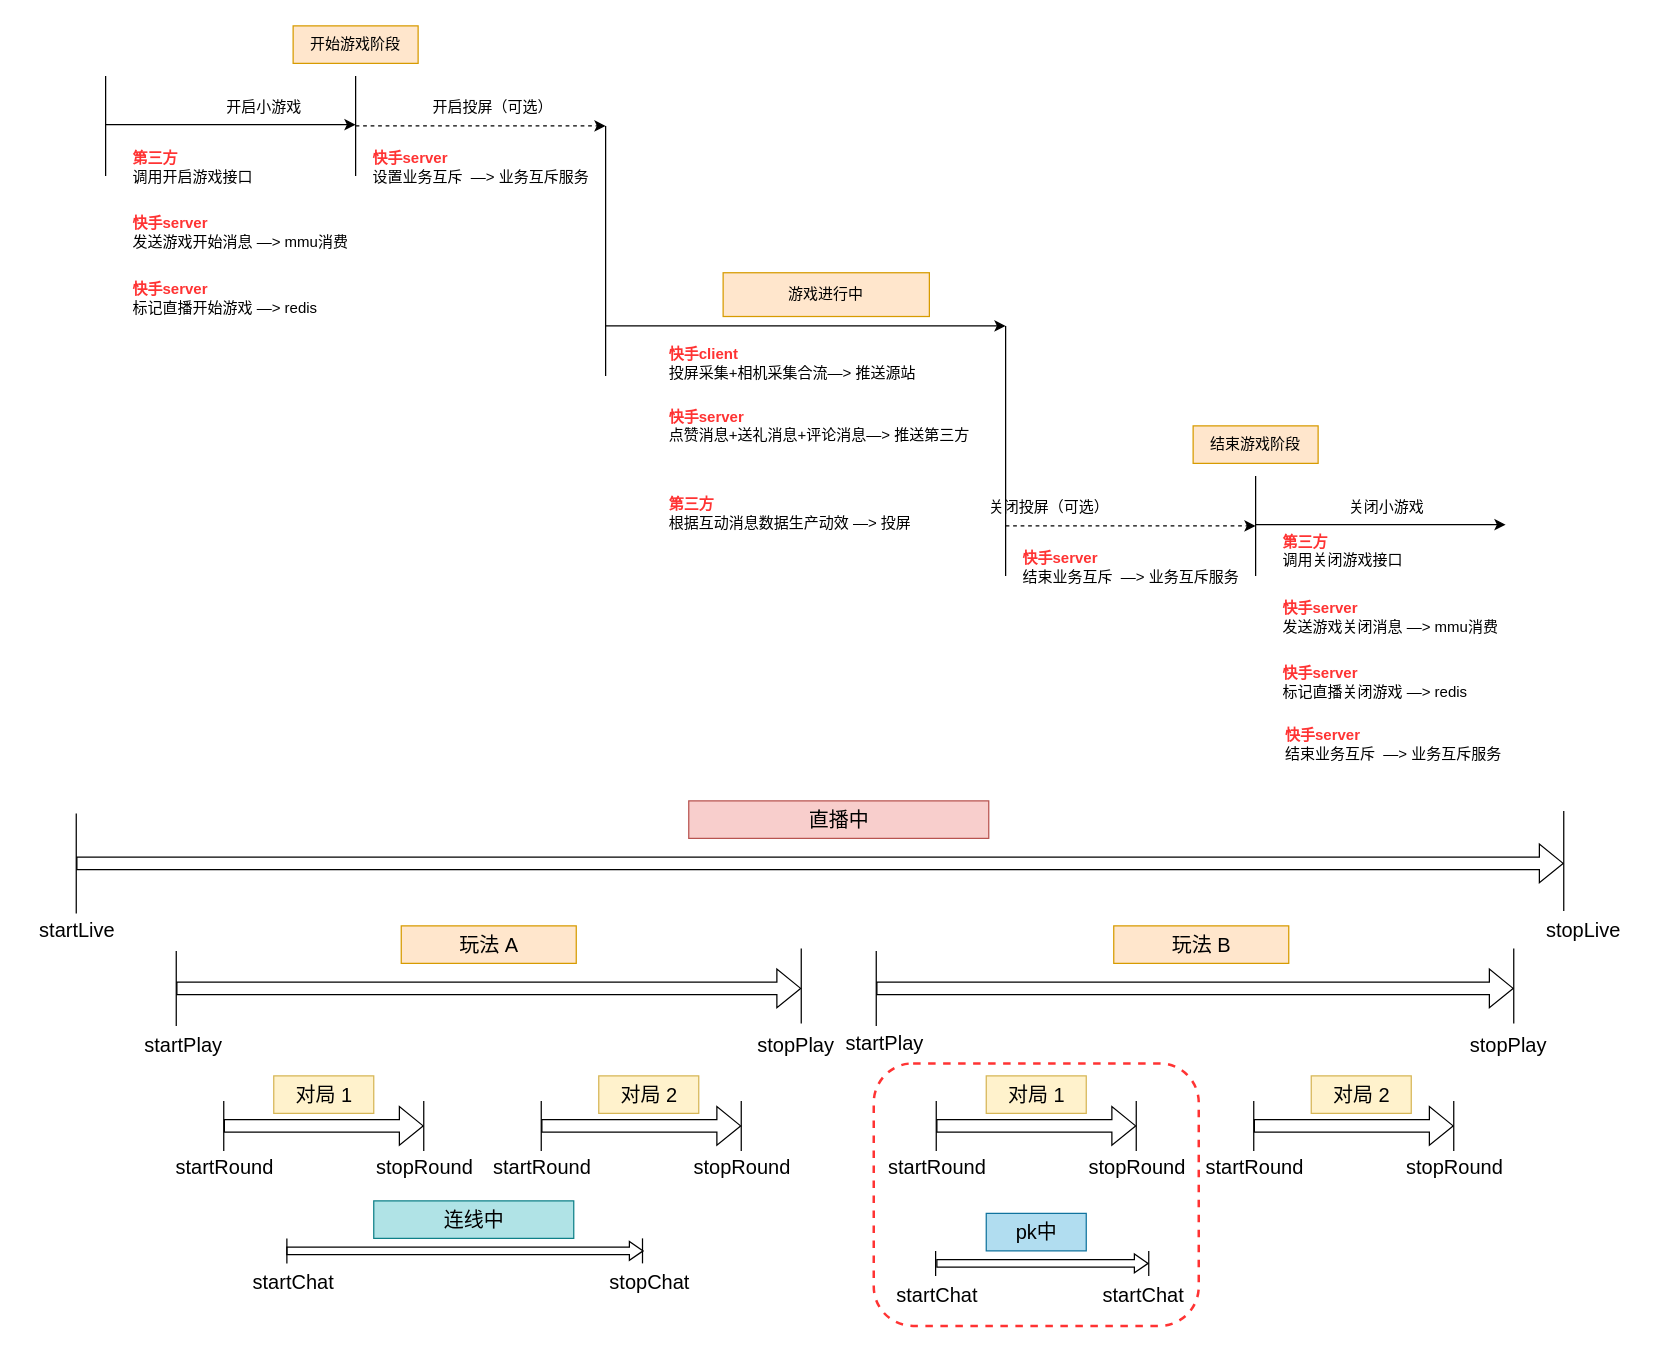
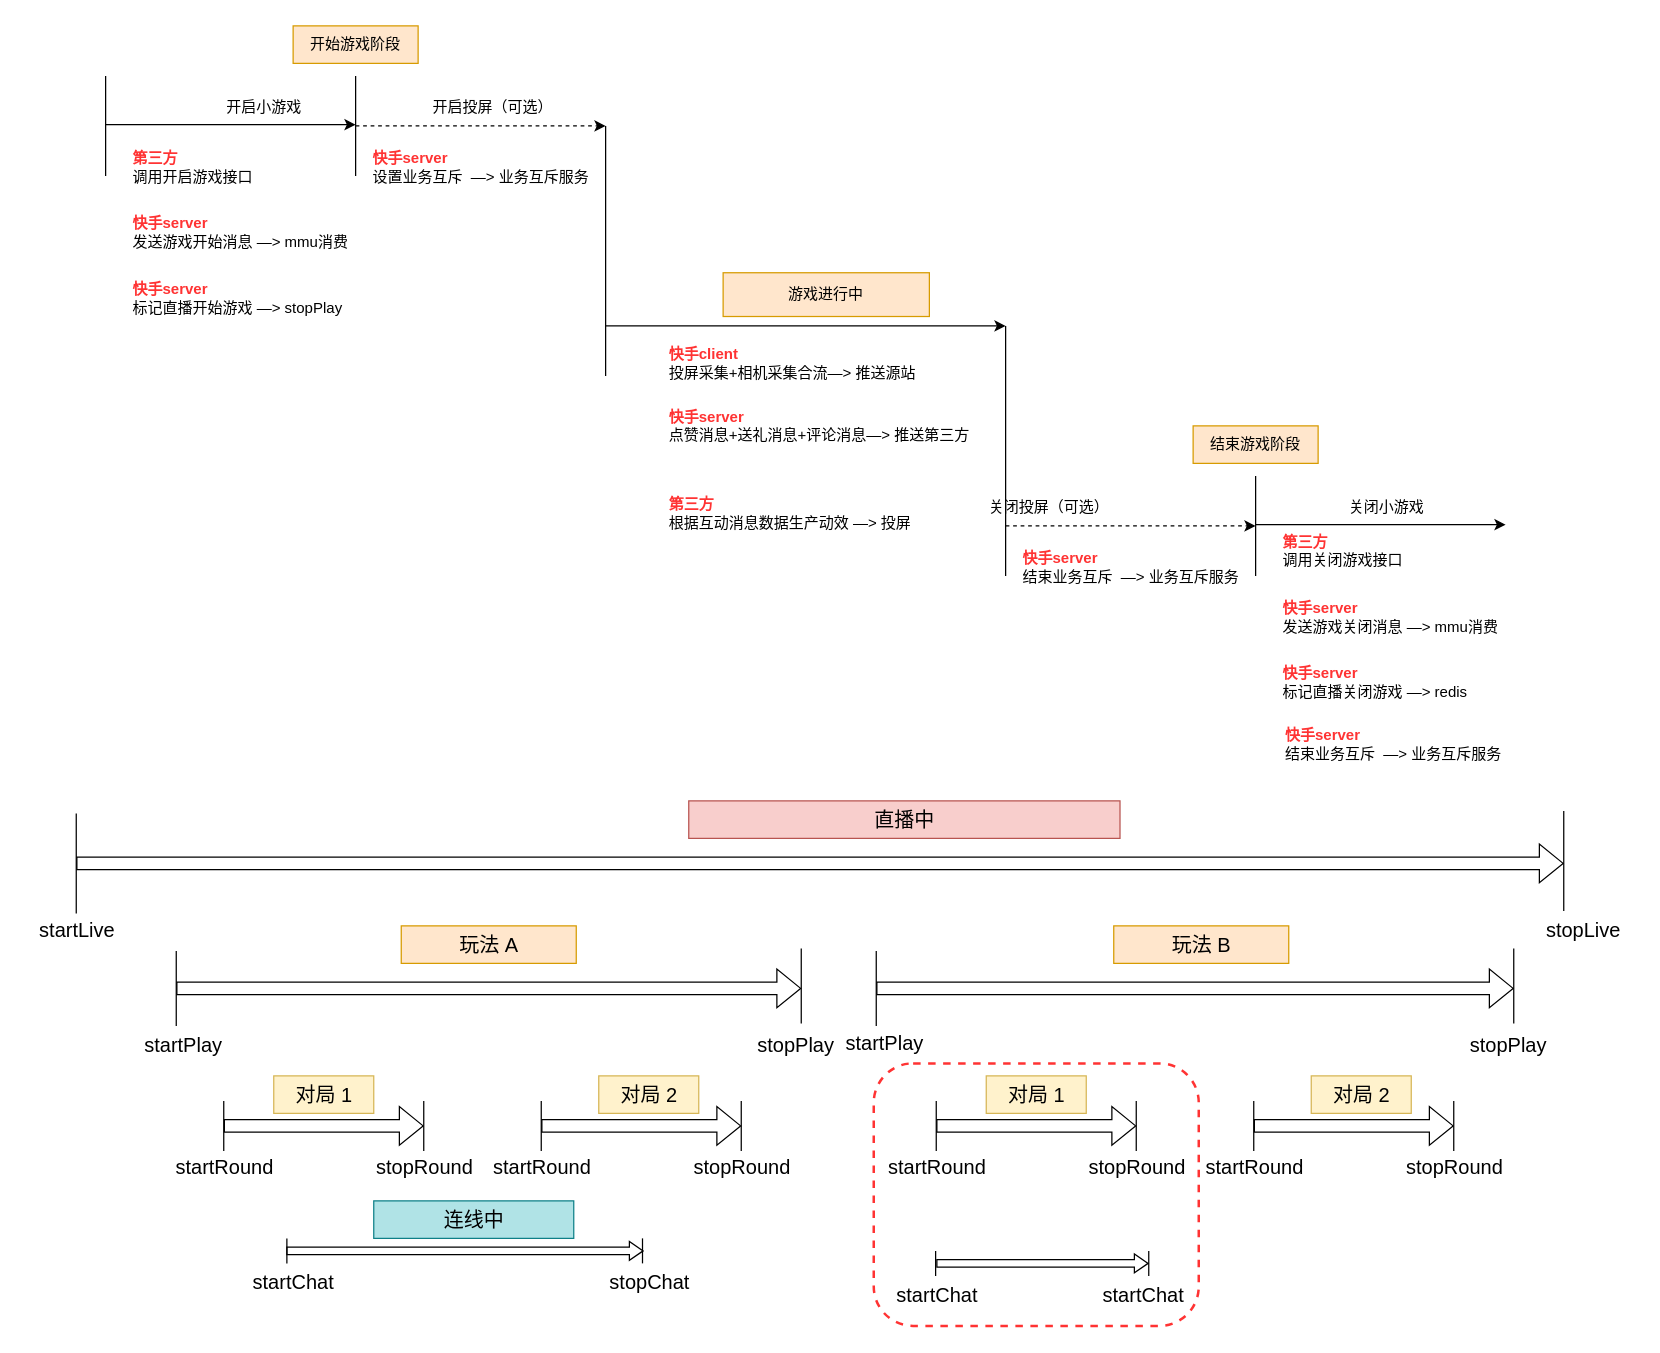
node "快手server 标记直播开始游戏 —> redis": label "快手server 标记直播开始游戏 —> redis" -> "快手server 标记直播开始游戏 —> stopPlay"
node "直播中": size 300x38 -> 431x38
node "pk中": removed
